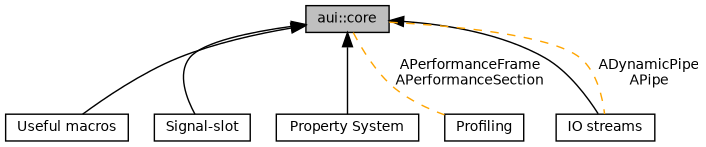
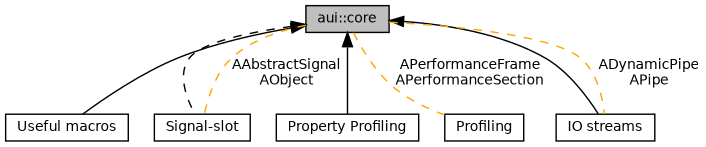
edge "aui::core" -- "Signal-slot": added, label "AAbstractSignal AObject"
edge "Signal-slot" -> "aui::core": style solid -> dashed
node "Property System": label "Property System" -> "Property Profiling"
